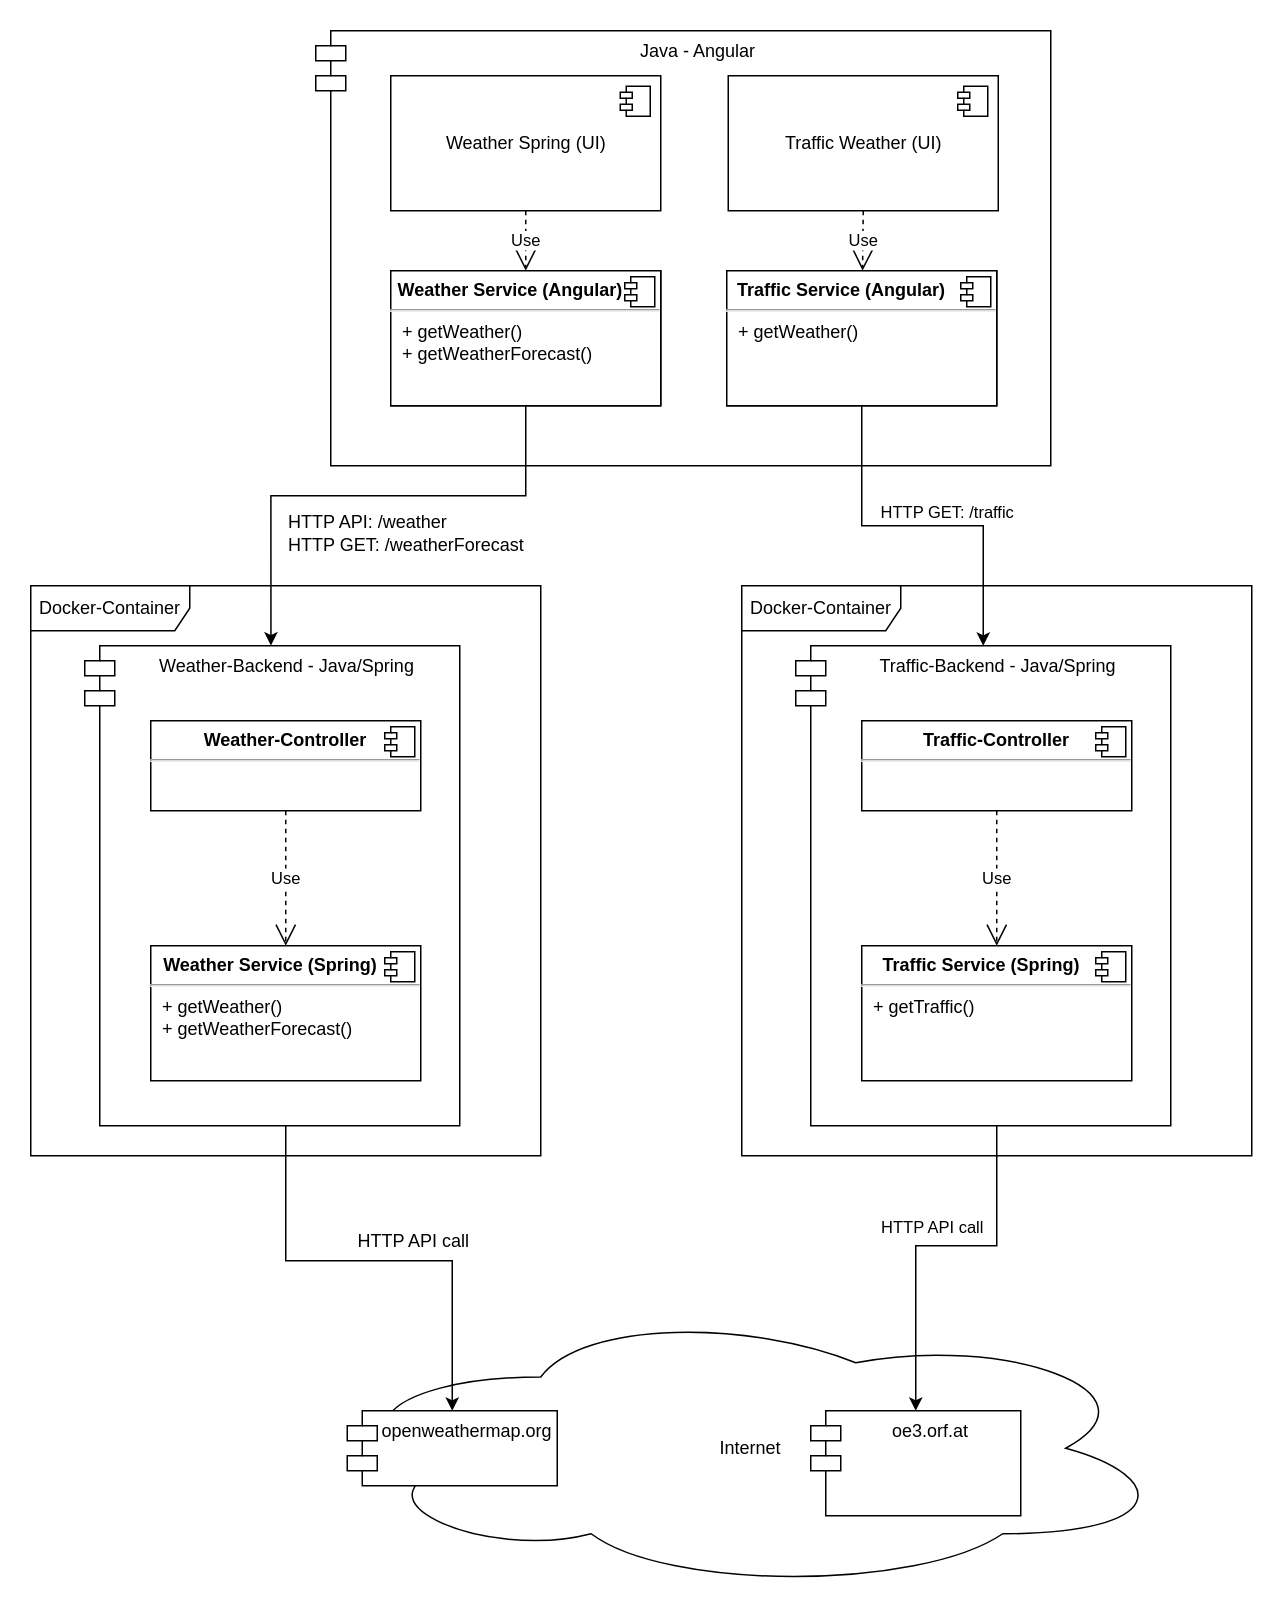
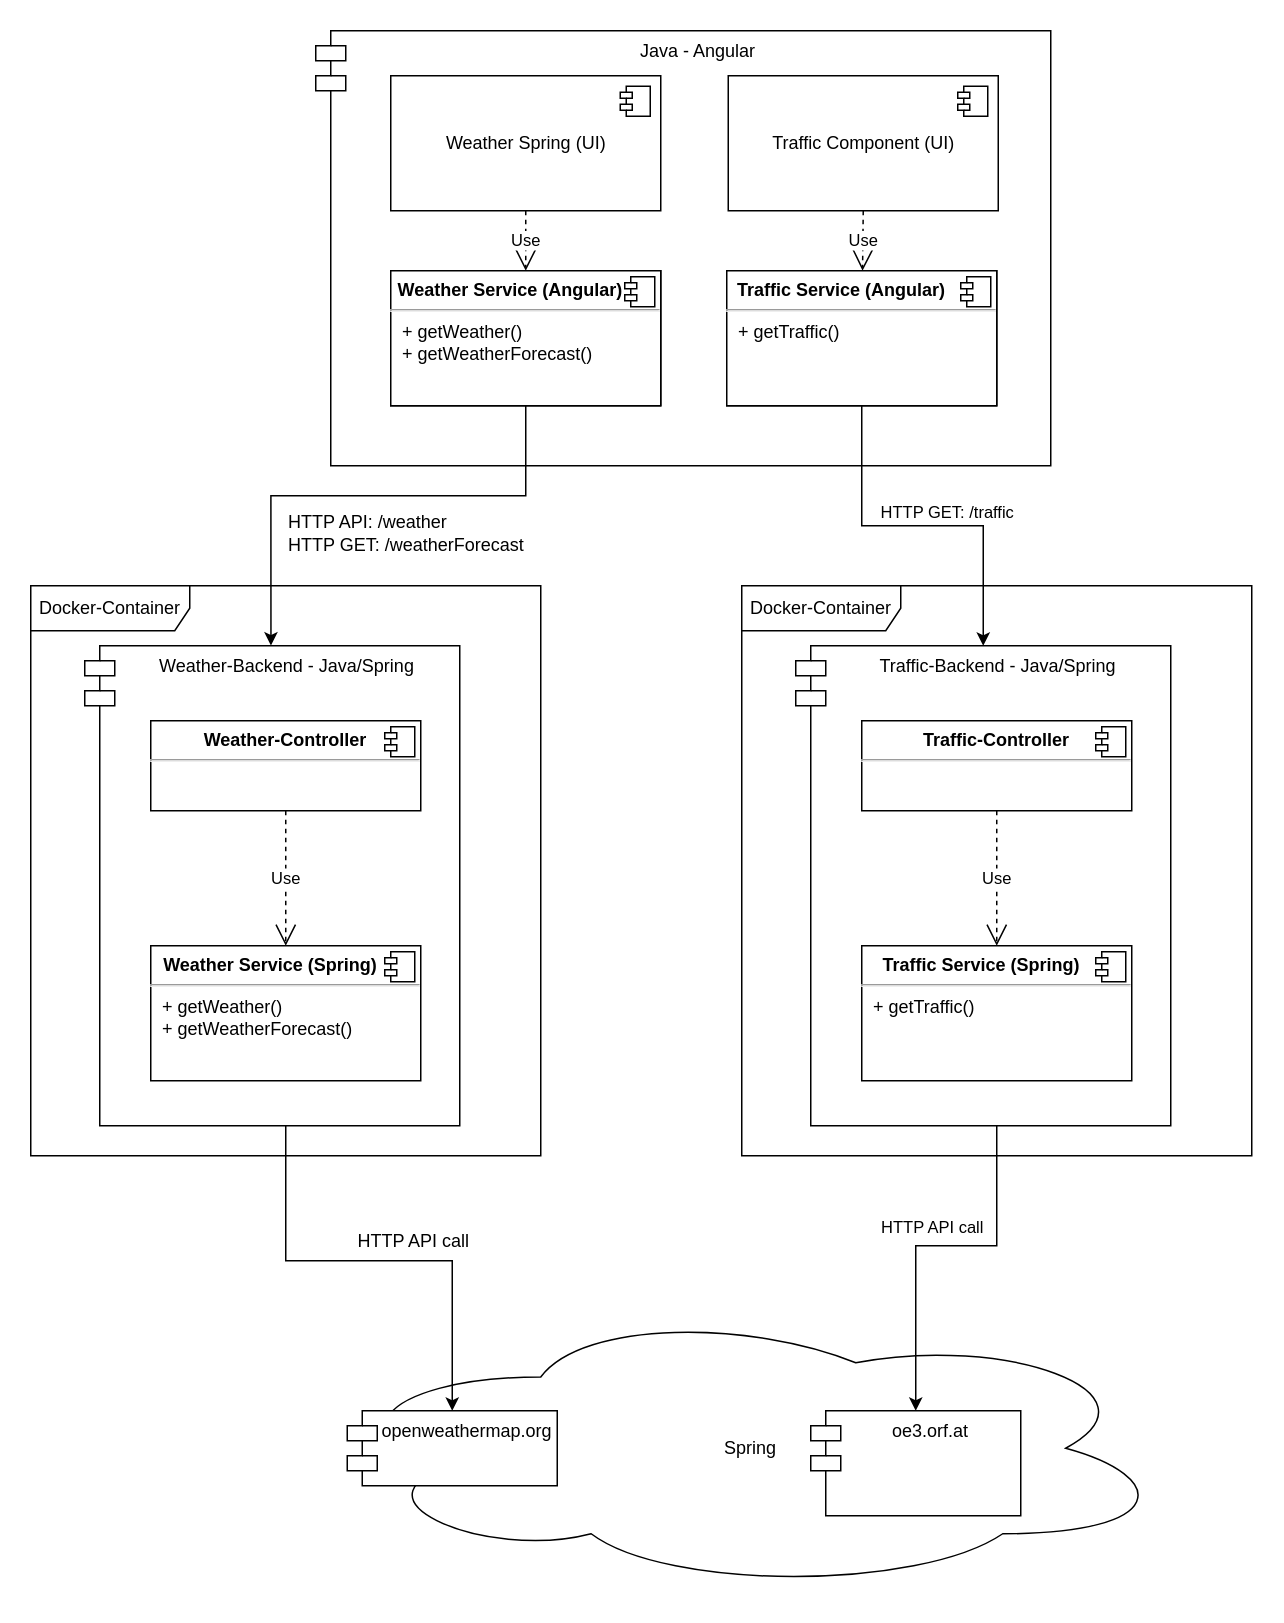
node "Traffic Weather (UI)": label "Traffic Weather (UI)" -> "Traffic Component (UI)"
node "Traffic Service (Angular) + getWeather()": label "Traffic Service (Angular) + getWeather()" -> "Traffic Service (Angular) + getTraffic()"
node "Internet": label "Internet" -> "Spring"
